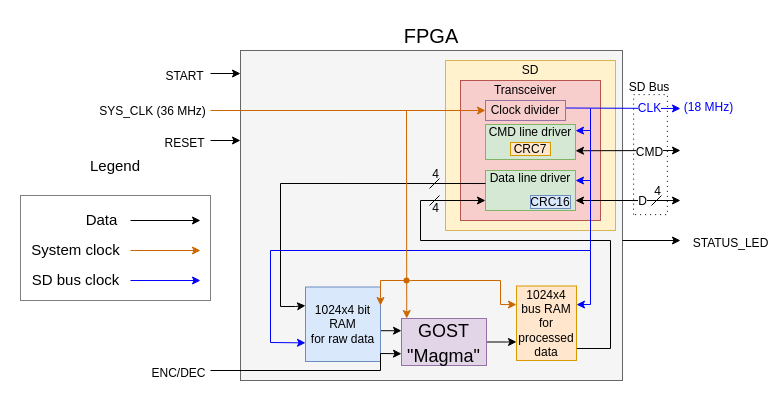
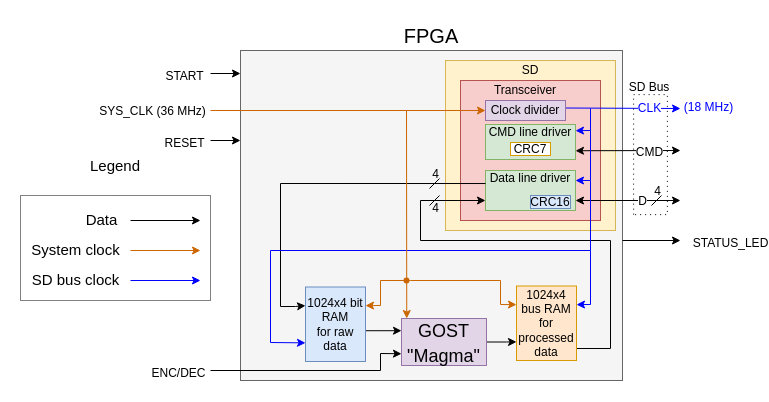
node "Clock divider": fillcolor #f8cecc -> #e1d5e7
node "CRC7": fillcolor #ffe6cc -> #ffffff
node "1024x4 bit RAM for raw data": size 75x75 -> 60x75
